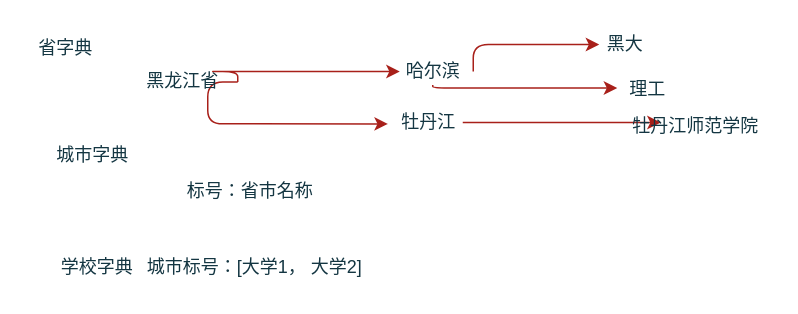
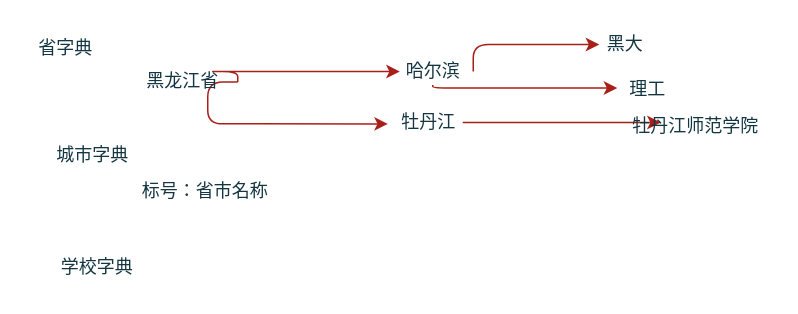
node "标号：省市名称": moved (250, 191) -> (205, 191)
node "城市标号：[大学1， 大学2]": removed
